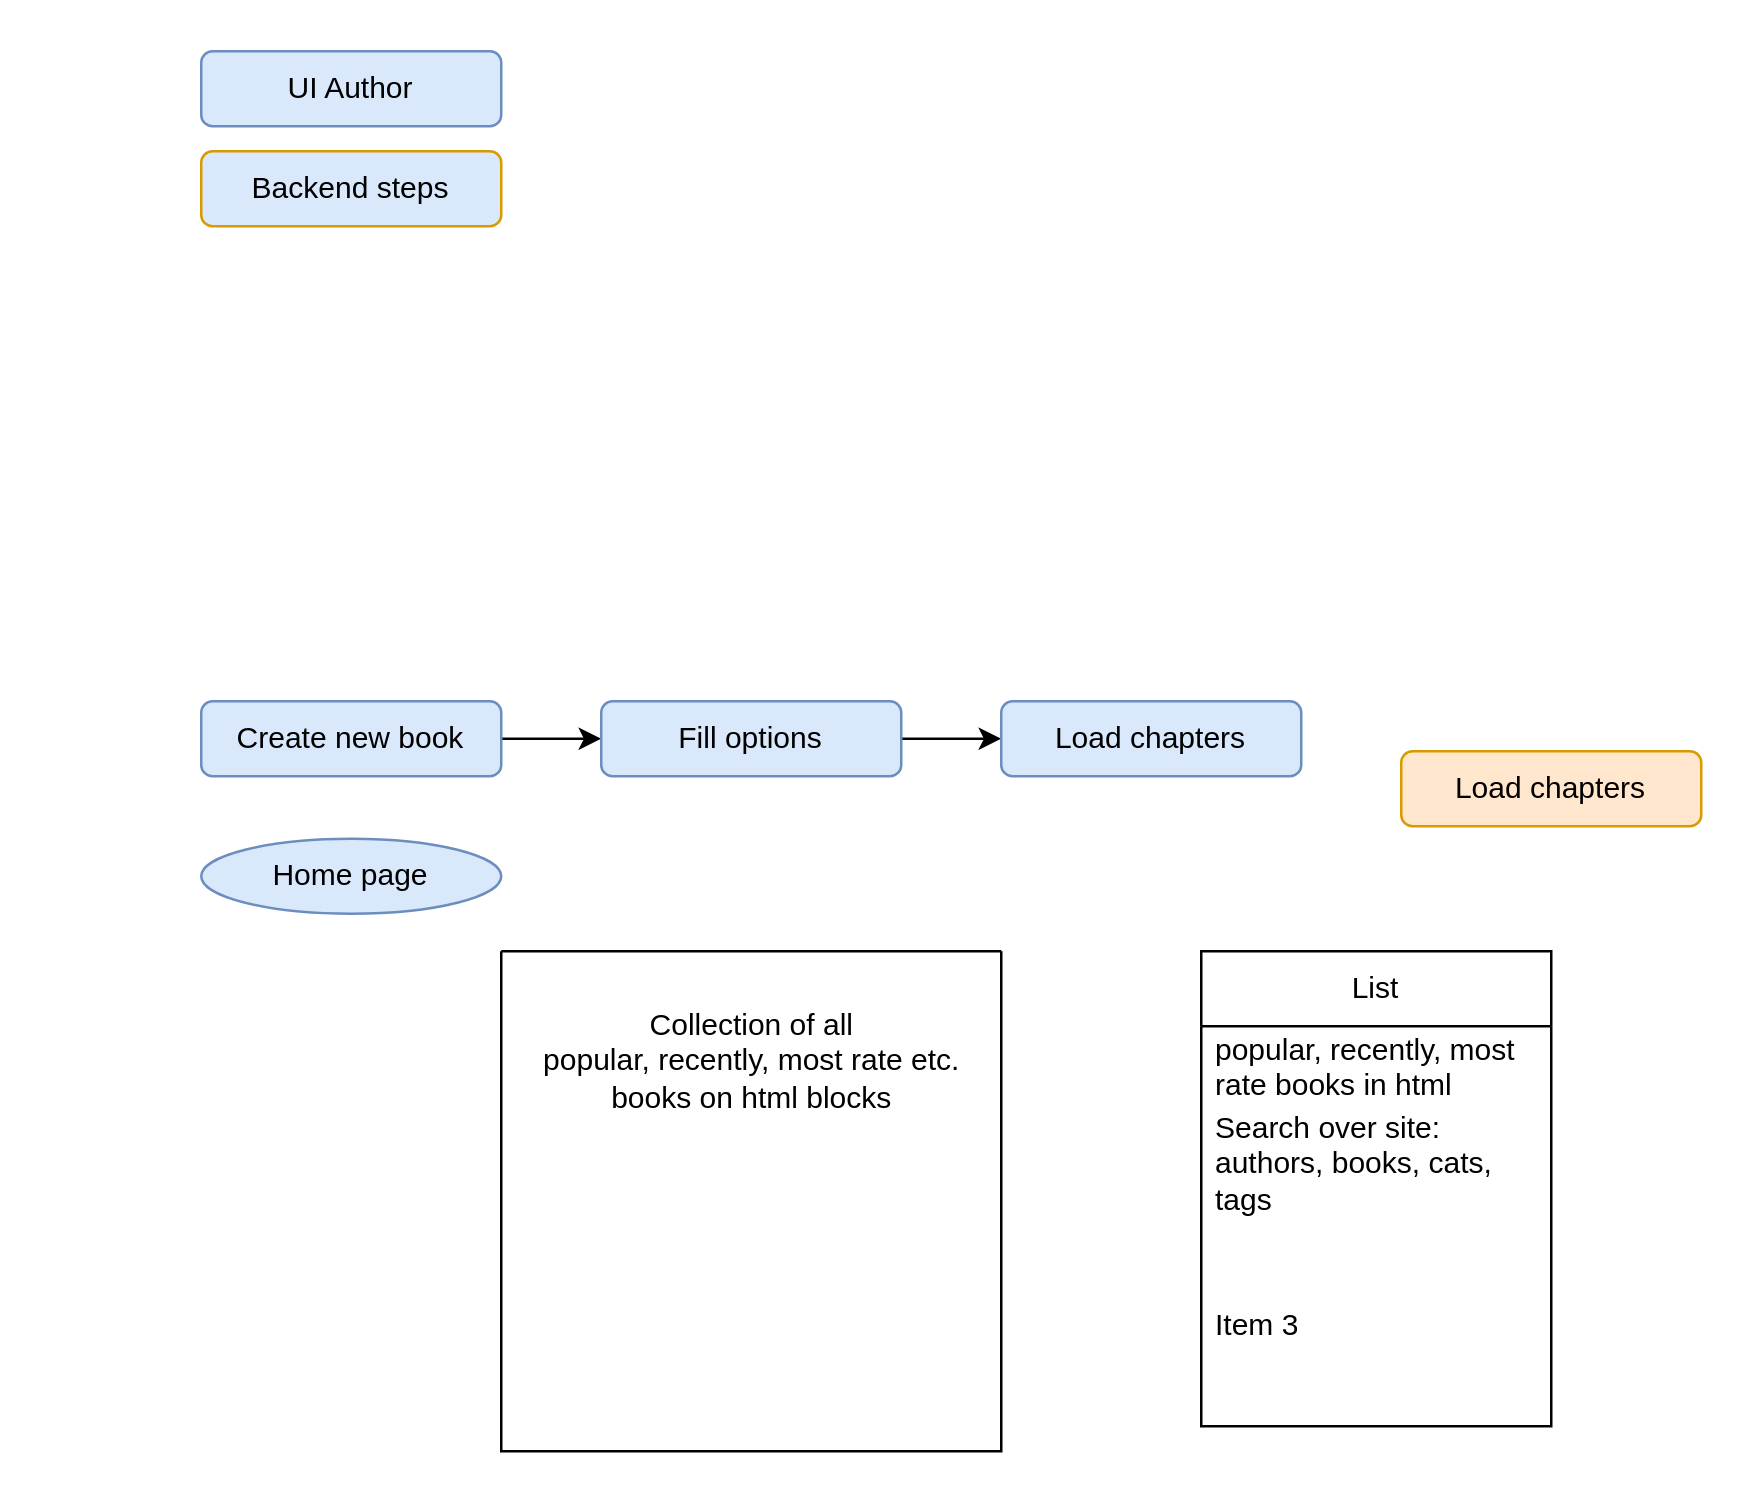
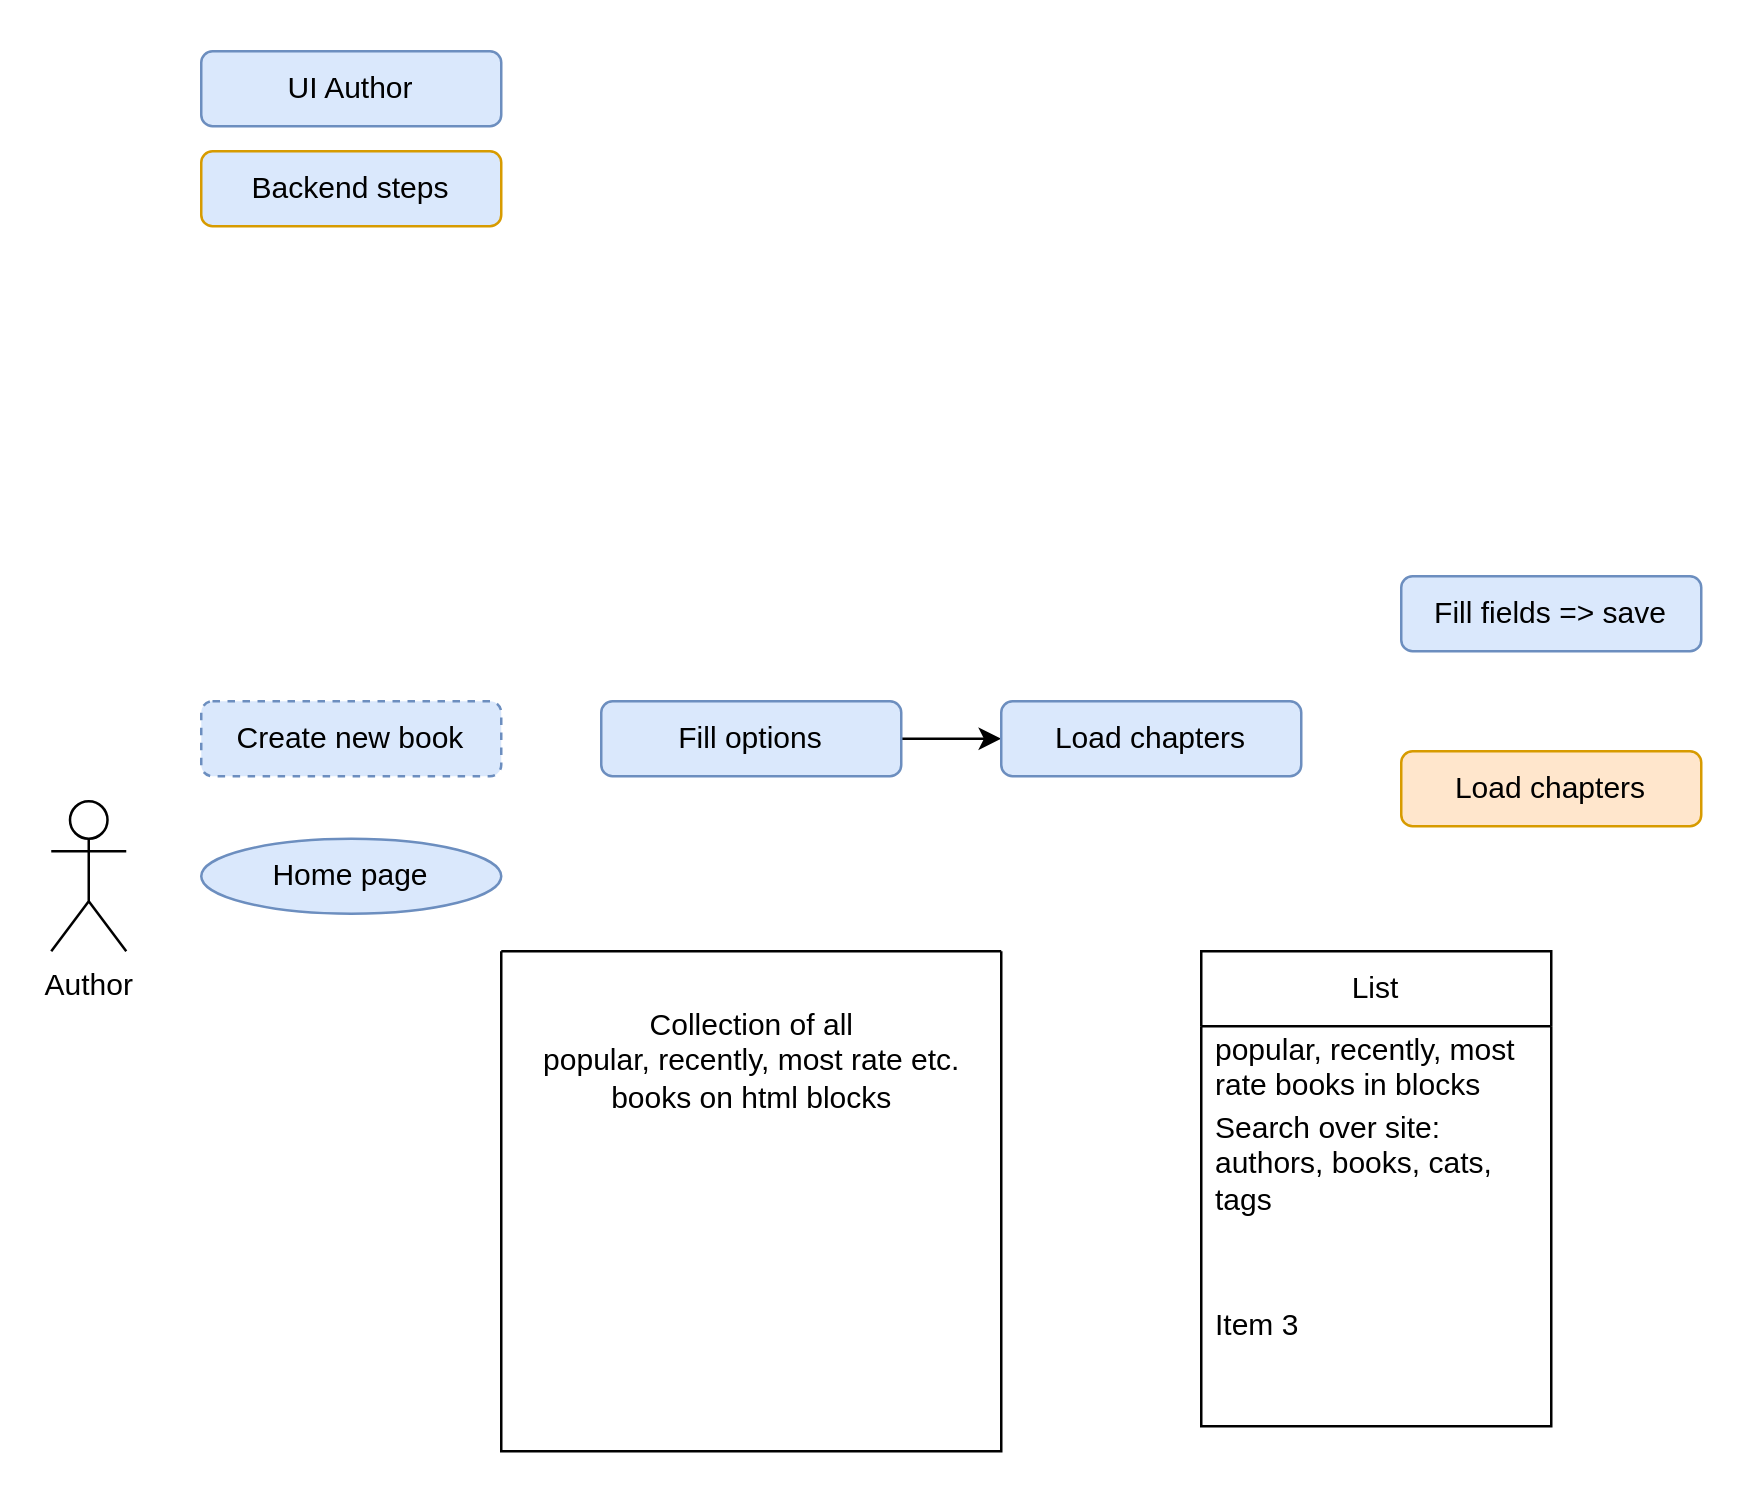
node "Fill fields => save": added
node "Create new book": style solid -> dashed
edge "Create new book" -> "Fill options": removed
node "Author": added
node "popular, recently, most rate books in html": label "popular, recently, most rate books in html" -> "popular, recently, most rate books in blocks"
